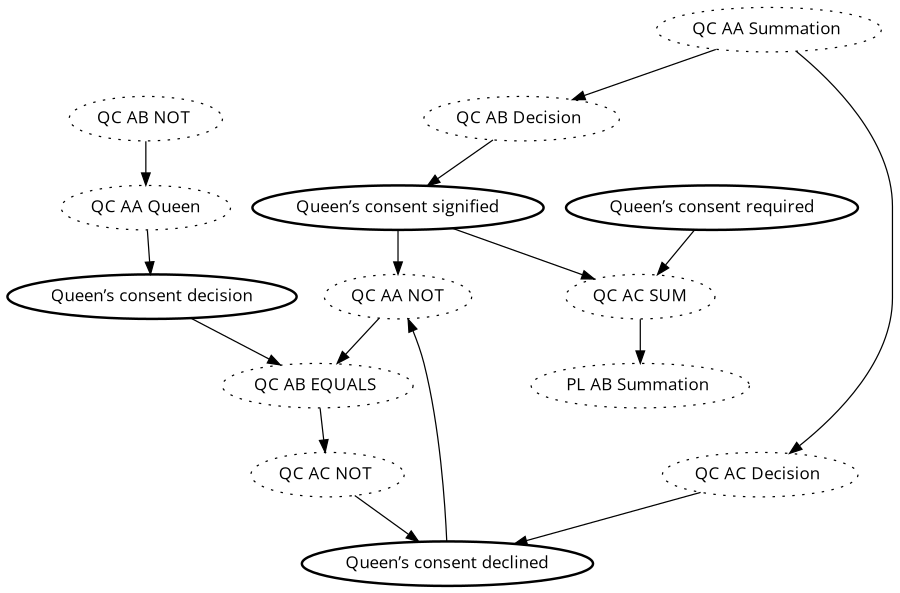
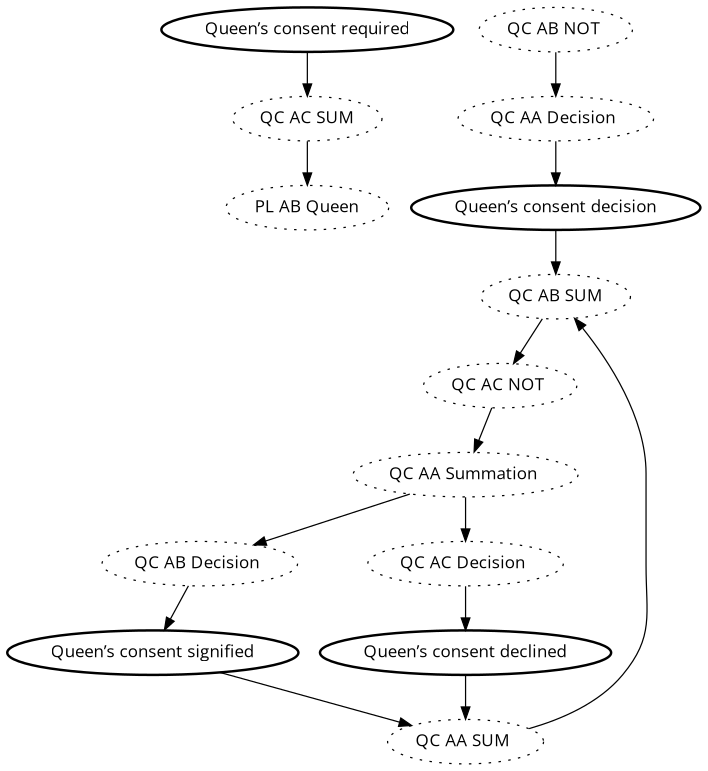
node "QC AA Queen": label "QC AA Queen" -> "QC AA Decision"
edge "Queen’s consent signified" -> "QC AC SUM": removed
node "QC AA NOT": label "QC AA NOT" -> "QC AA SUM"
node "QC AB EQUALS": label "QC AB EQUALS" -> "QC AB SUM"
node "PL AB Summation": label "PL AB Summation" -> "PL AB Queen"
edge "QC AC NOT" -> "Queen’s consent declined": now "QC AC NOT" -> "QC AA Summation"
